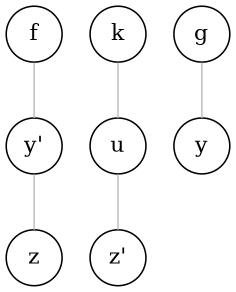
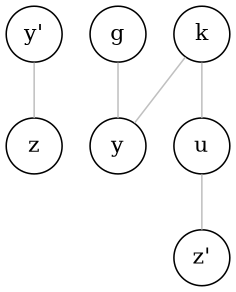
node "f": removed
edge "k" -- "y": added
